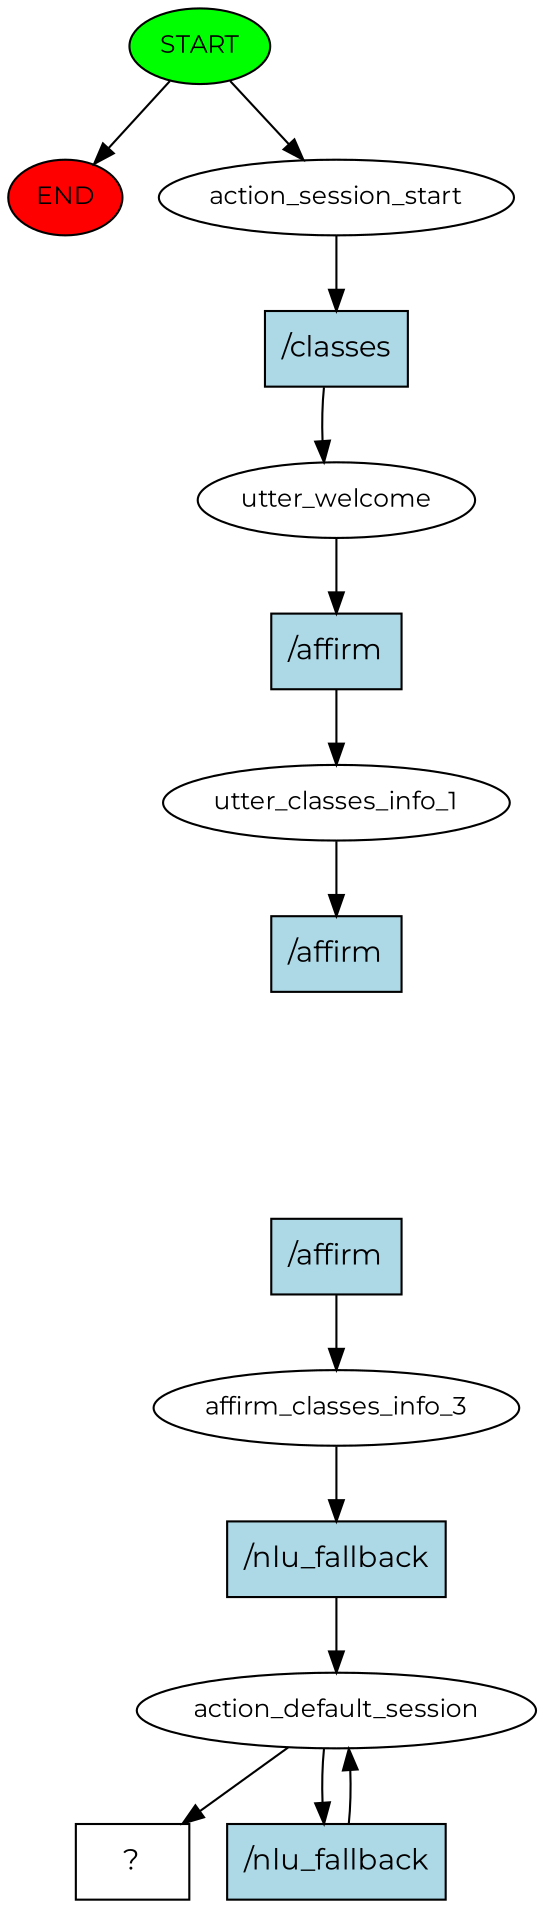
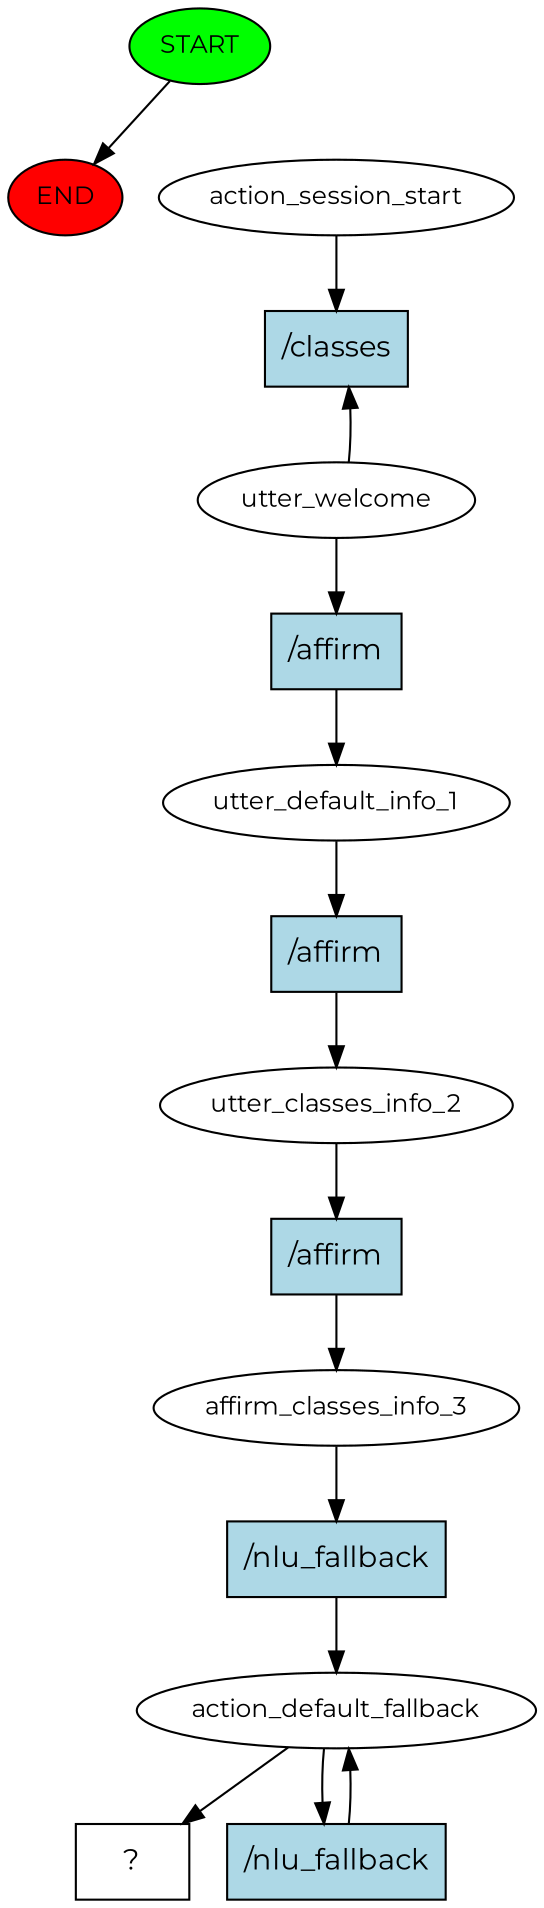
edge "START" -> "action_session_start": removed
edge "/classes" -> "utter_welcome": reversed
node "utter_classes_info_1": label "utter_classes_info_1" -> "utter_default_info_1"
node "utter_classes_info_2": added
node "action_default_session": label "action_default_session" -> "action_default_fallback"
